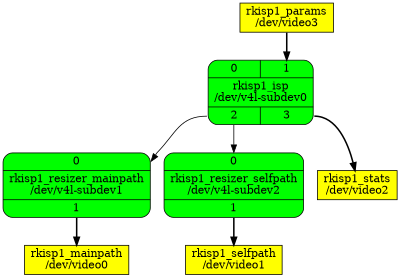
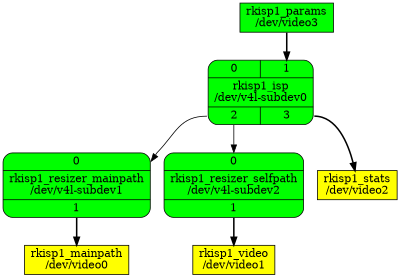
node "rkisp1_params /dev/video3": fillcolor yellow -> green
node "rkisp1_selfpath /dev/video1": label "rkisp1_selfpath /dev/video1" -> "rkisp1_video /dev/video1"
